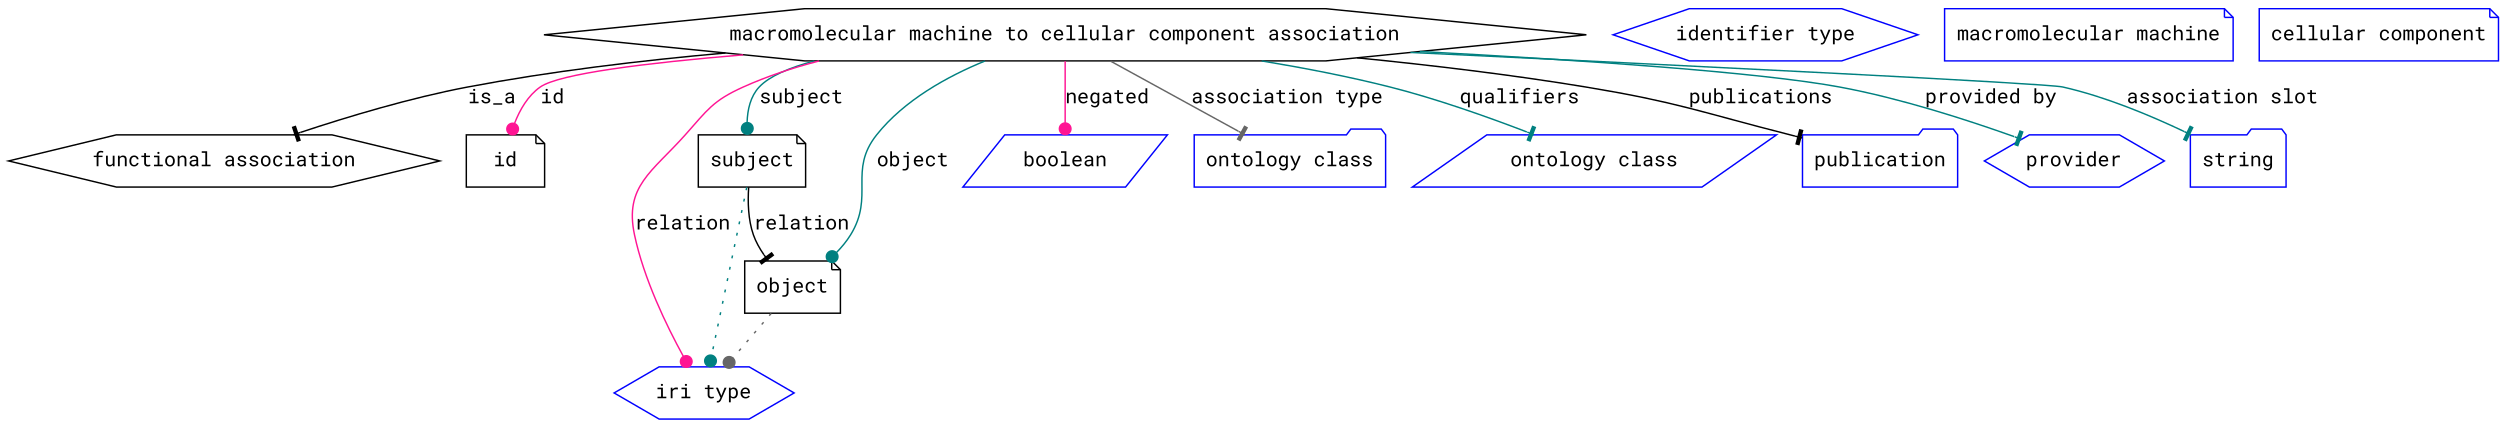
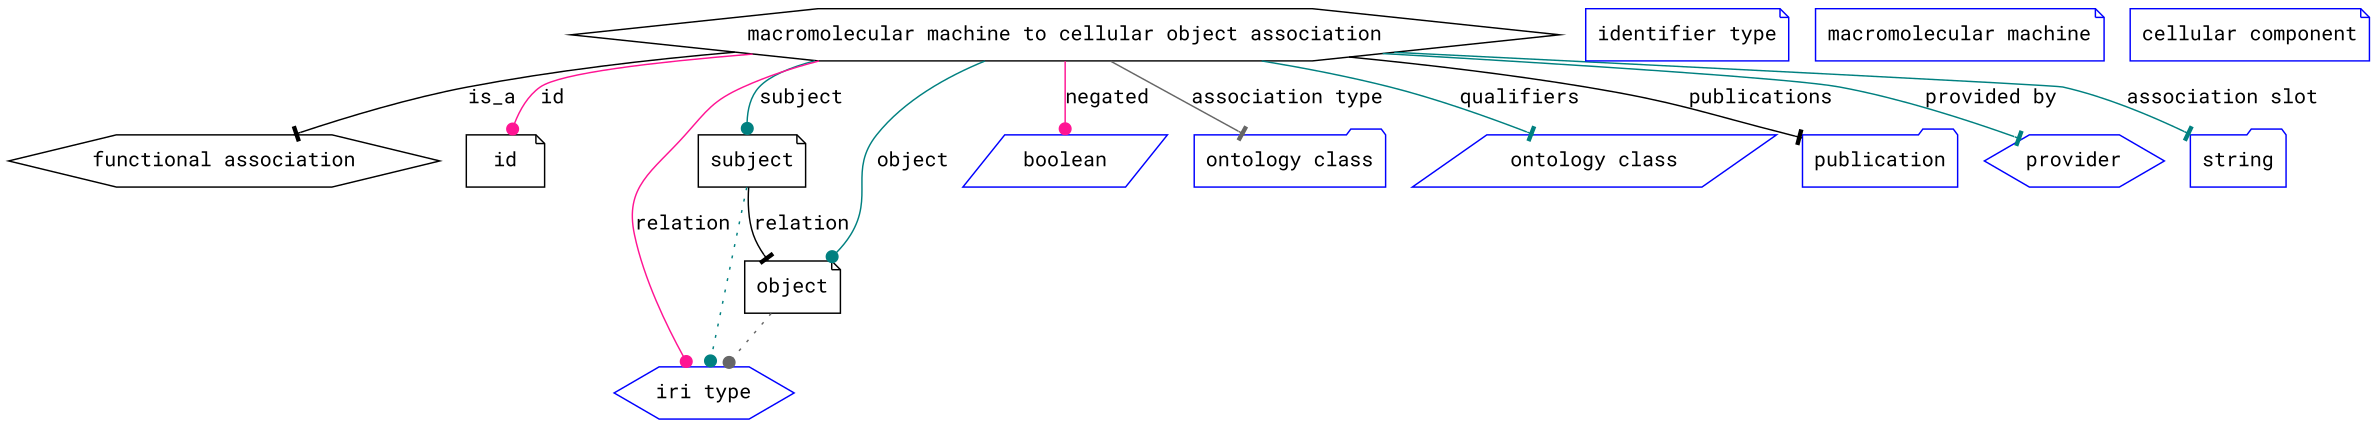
node "macromolecular machine to cellular component association": label "macromolecular machine to cellular component association" -> "macromolecular machine to cellular object association"
node "identifier type": shape hexagon -> note
